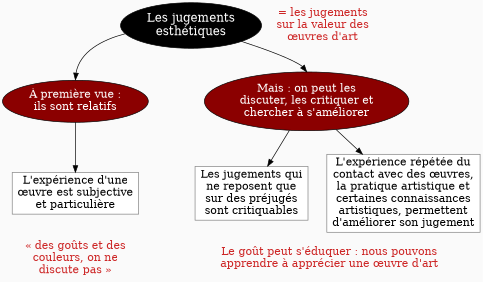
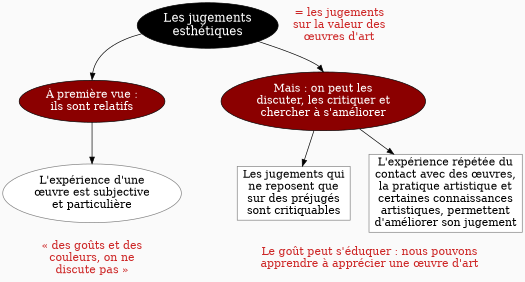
node "L'expérience d'une œuvre est subjective et particulière": shape box -> ellipse
